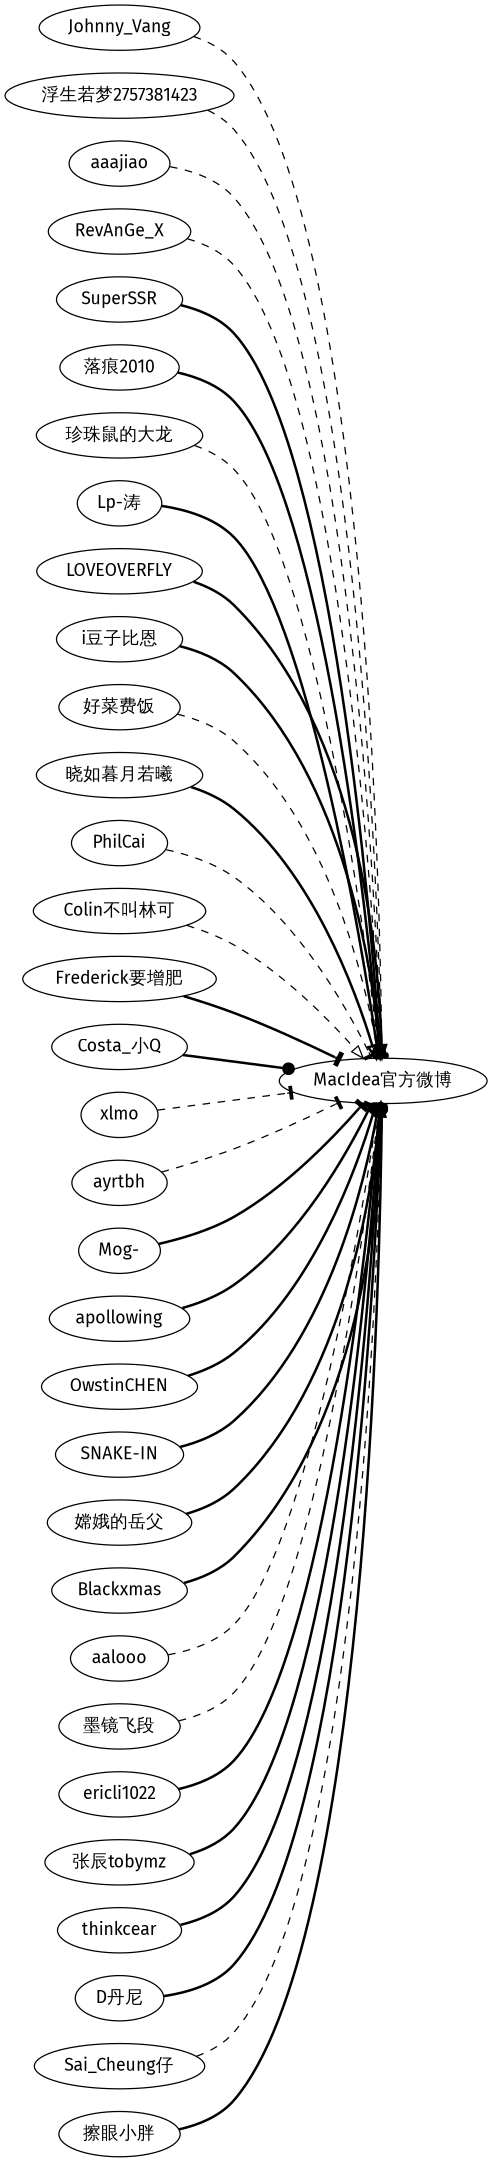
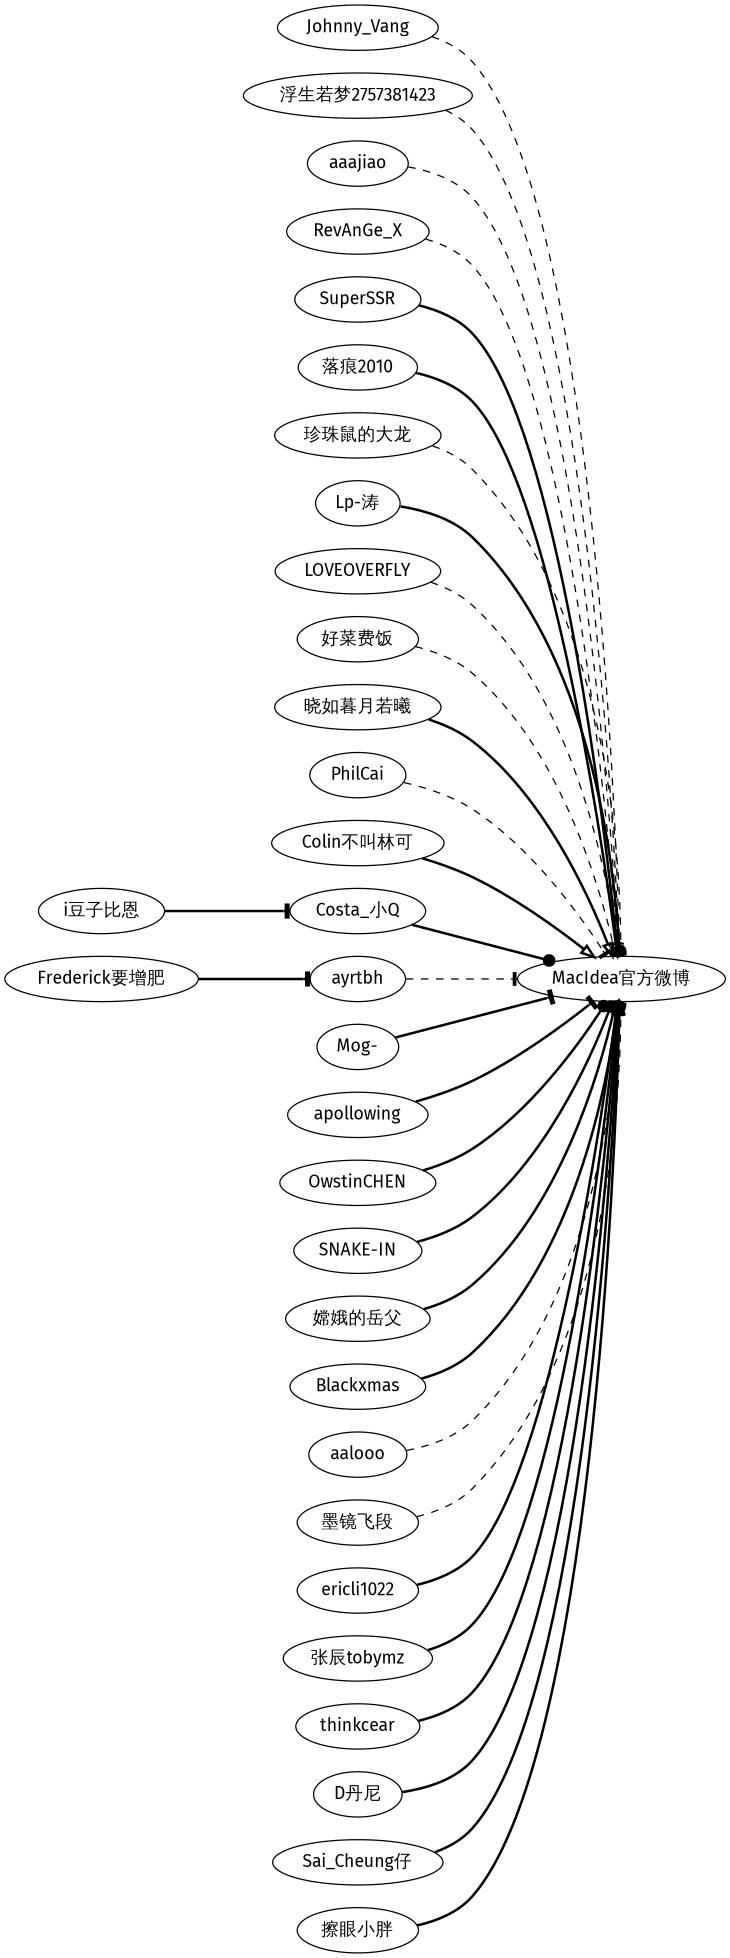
edge "LOVEOVERFLY" -> "MacIdea官方微博": style bold -> dashed
edge "i豆子比恩" -> "MacIdea官方微博": now "i豆子比恩" -> "Costa_小Q"
edge "Colin不叫林可" -> "MacIdea官方微博": style dashed -> bold
edge "Frederick要增肥" -> "MacIdea官方微博": now "Frederick要增肥" -> "ayrtbh"
node "xlmo": removed
edge "Sai_Cheung仔" -> "MacIdea官方微博": style dashed -> bold
